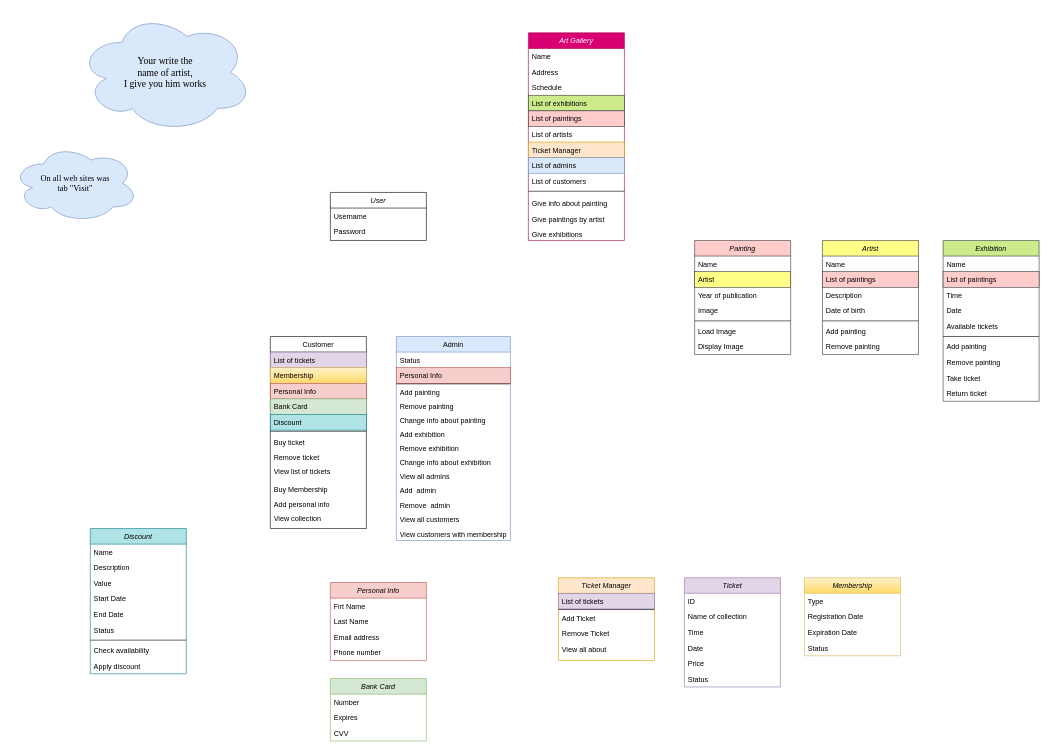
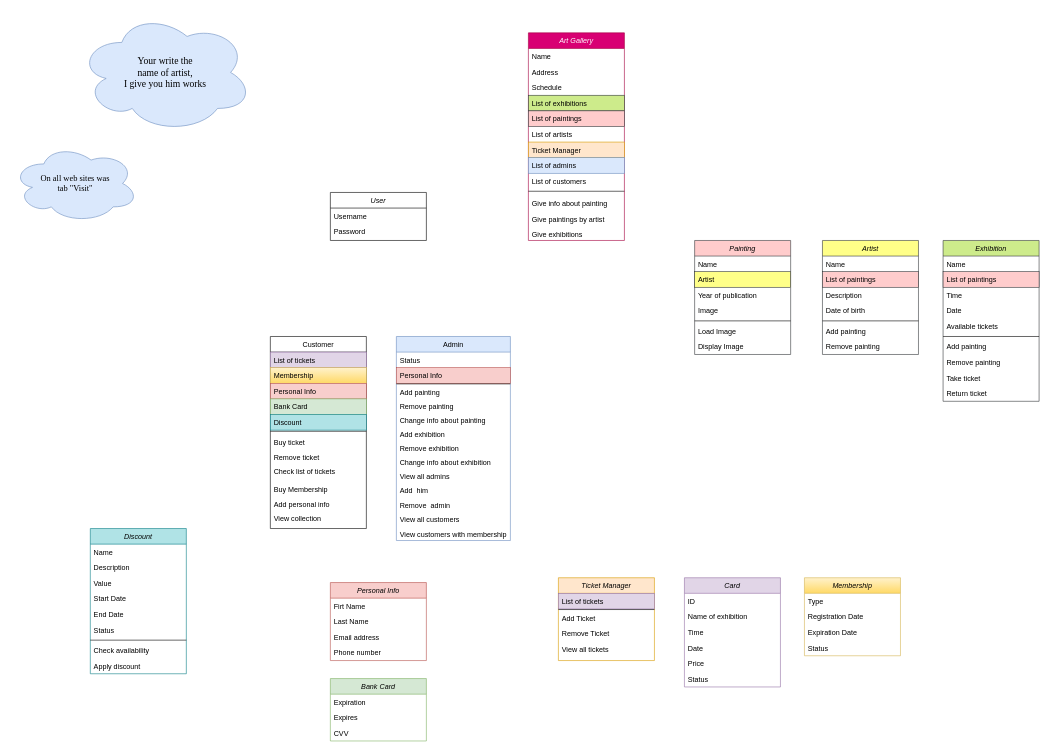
node "View list of tickets": label "View list of tickets" -> "Check list of tickets"
node "Add admin": label "Add admin" -> "Add him"
node "Ticket": label "Ticket" -> "Card"
node "Name of collection": label "Name of collection" -> "Name of exhibition"
node "View all about": label "View all about" -> "View all tickets"
node "Number": label "Number" -> "Expiration"
